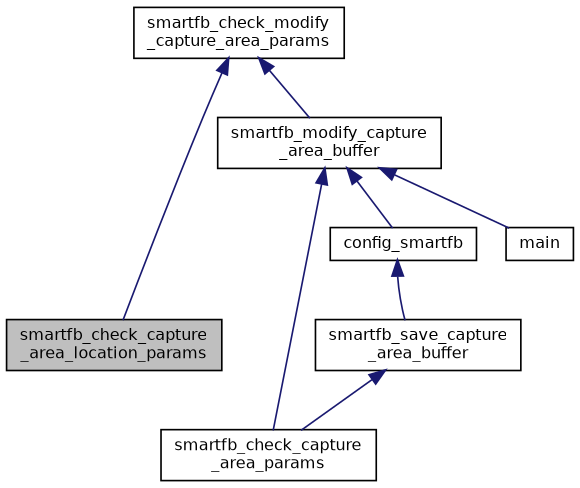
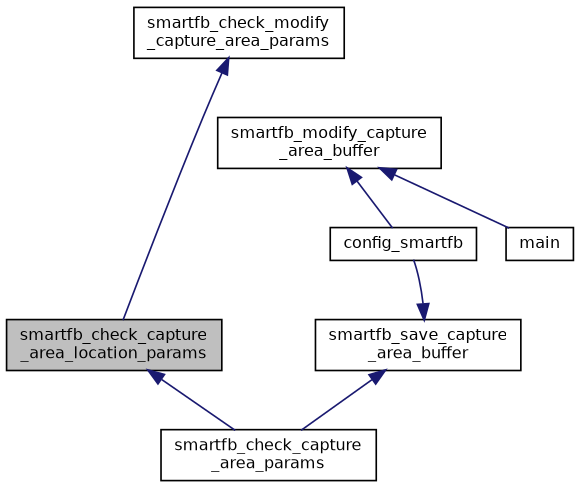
edge "smartfb_modify_capture _area_buffer" -> "smartfb_check_modify _capture_area_params": removed
edge "smartfb_save_capture _area_buffer" -> "config_smartfb": reversed
edge "smartfb_check_capture _area_params" -> "smartfb_modify_capture _area_buffer": now "smartfb_check_capture _area_params" -> "smartfb_check_capture _area_location_params"
